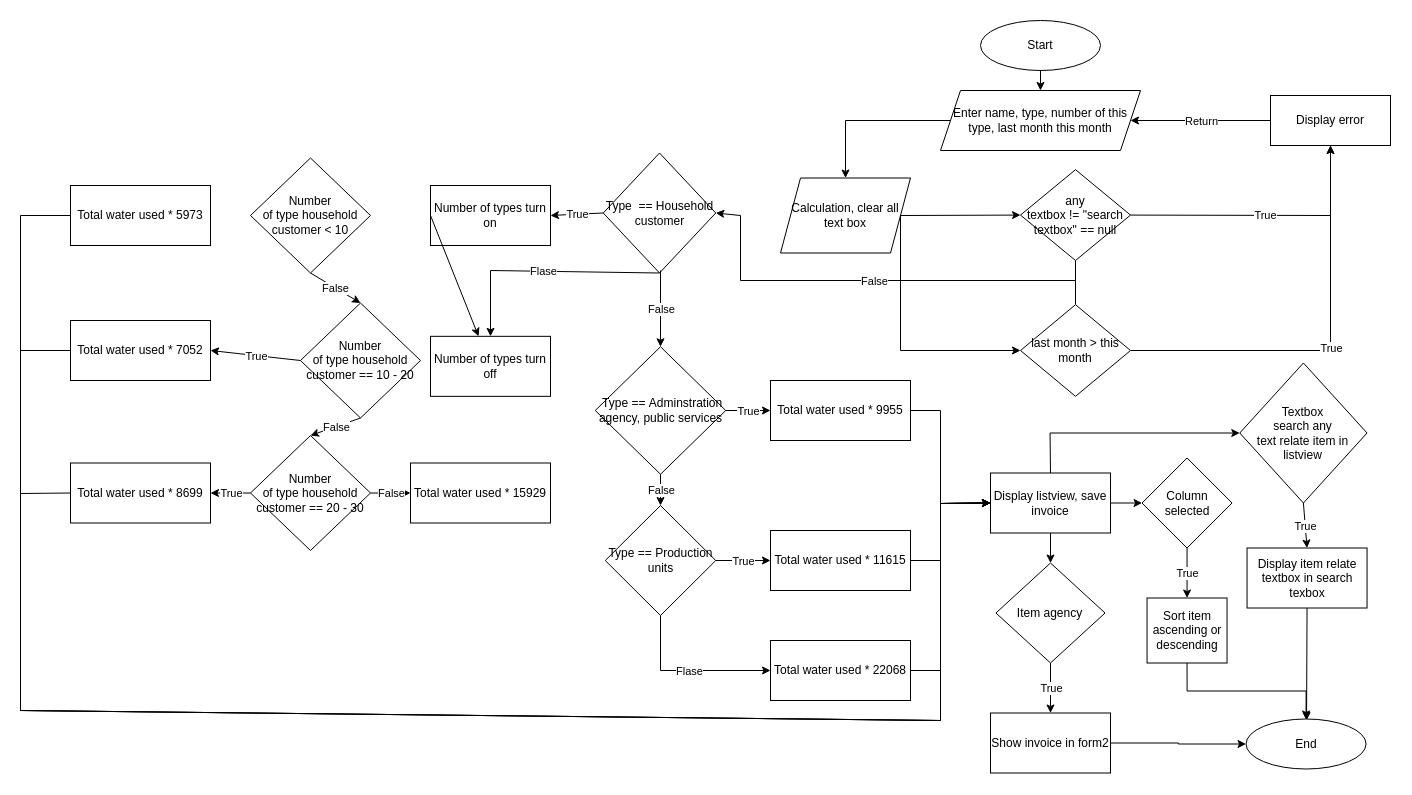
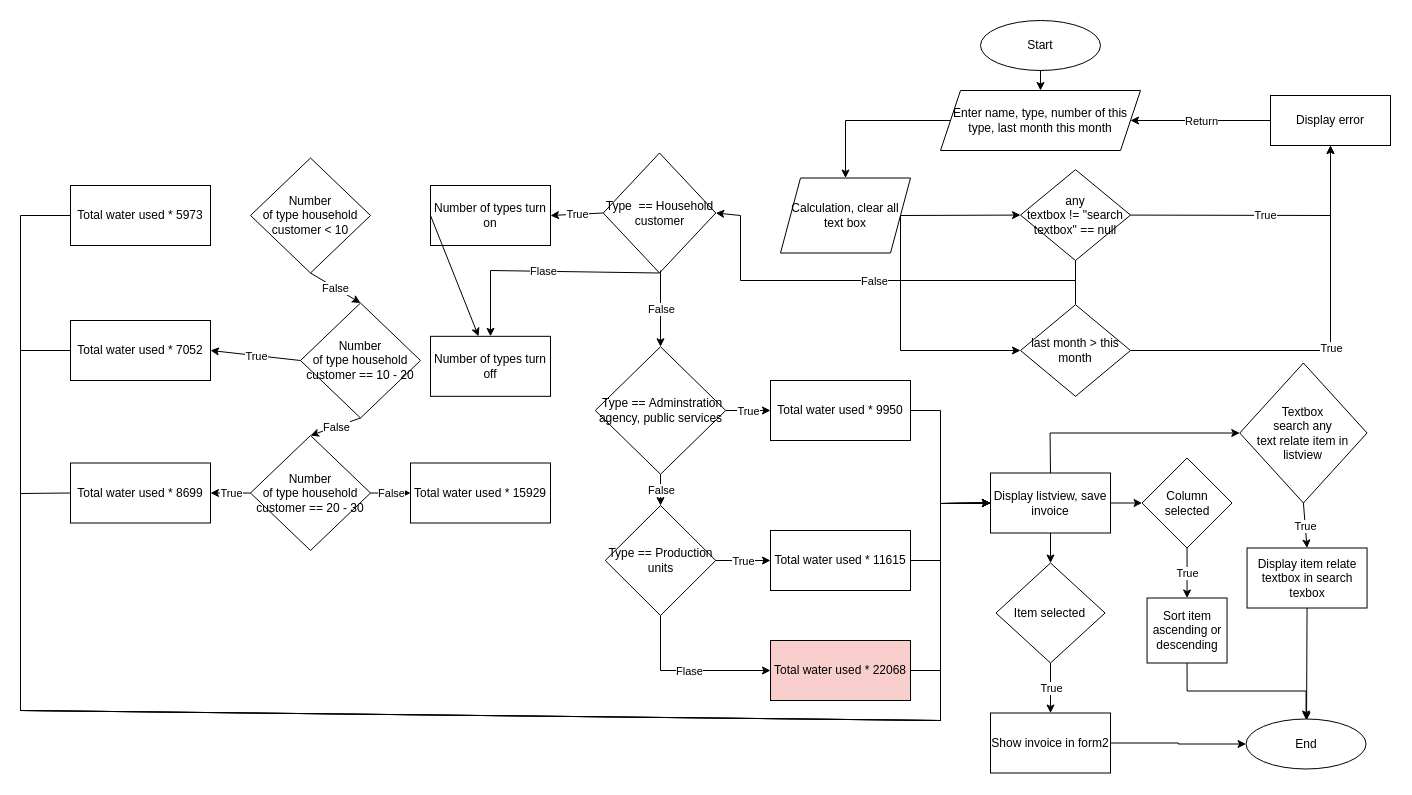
node "Total water used * 9955": label "Total water used * 9955" -> "Total water used * 9950"
node "Item agency": label "Item agency" -> "Item selected"
node "Total water used * 22068": fillcolor #ffffff -> #f8cecc
